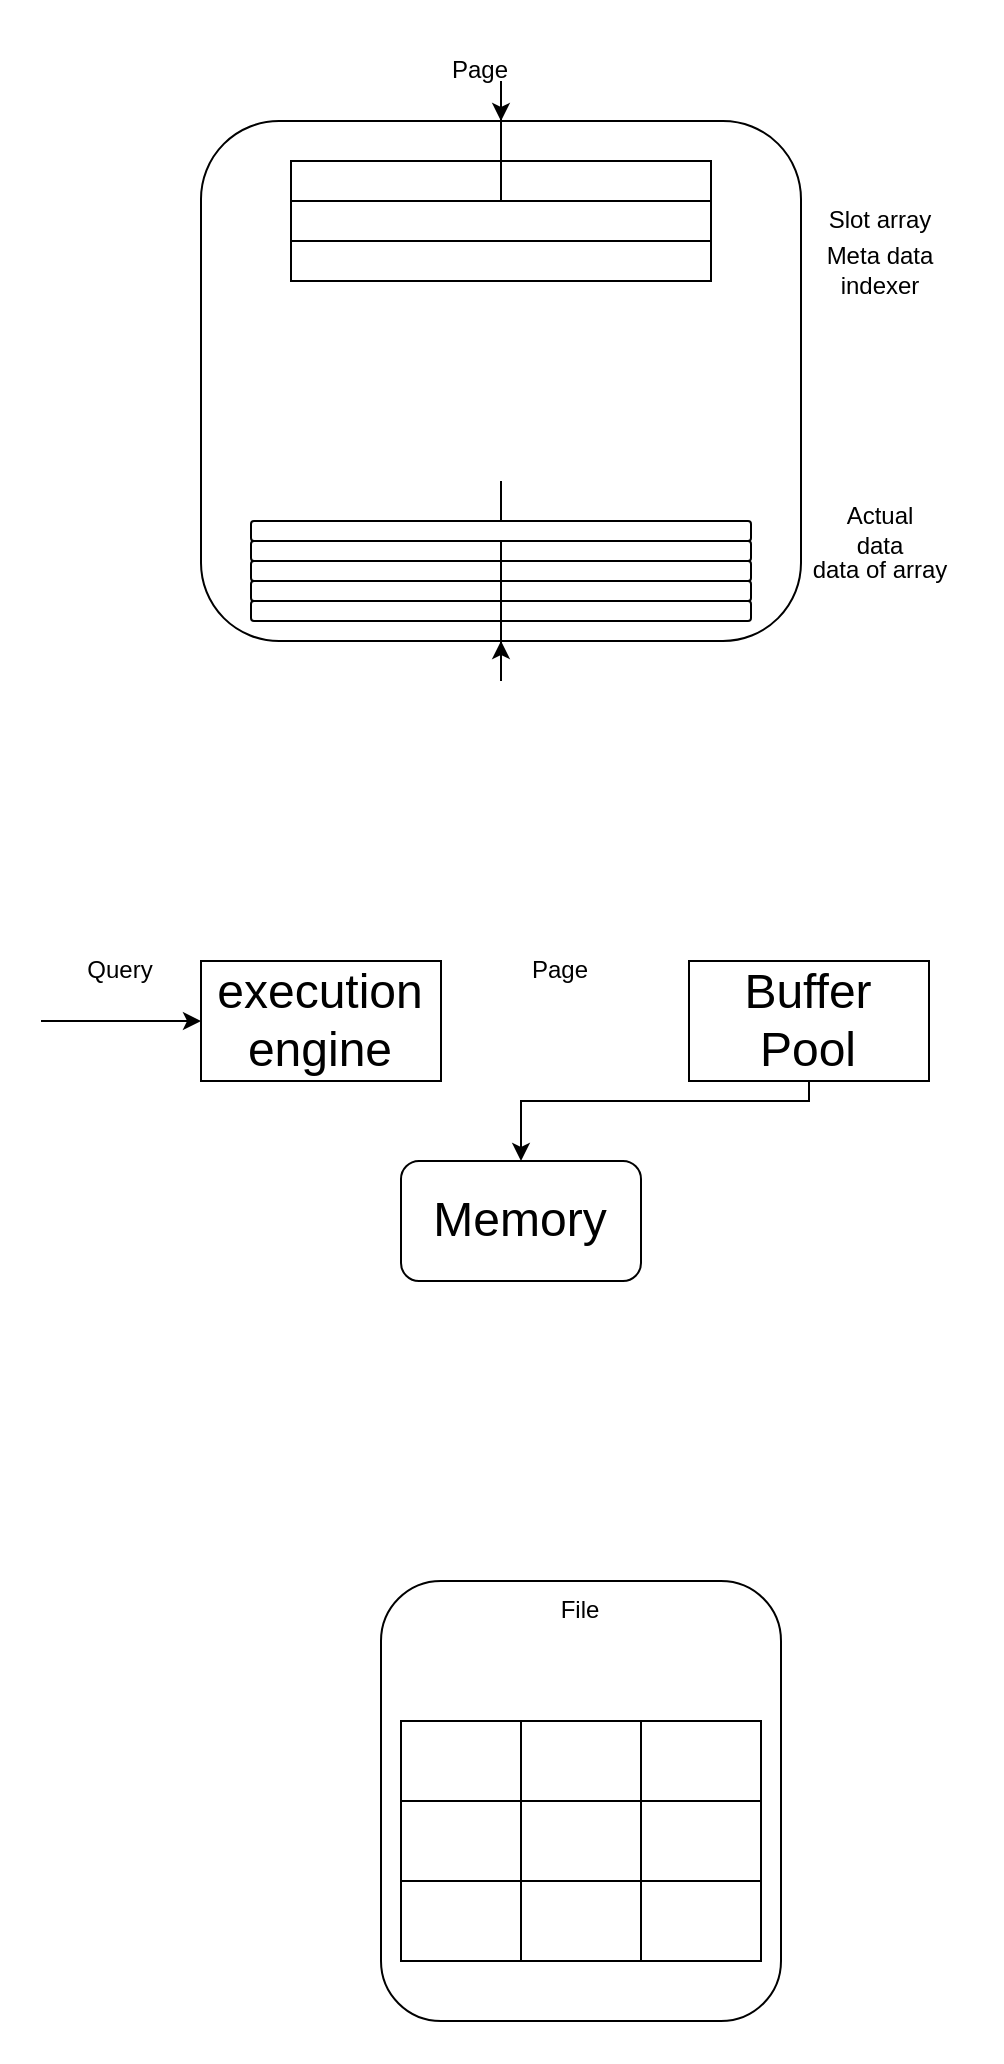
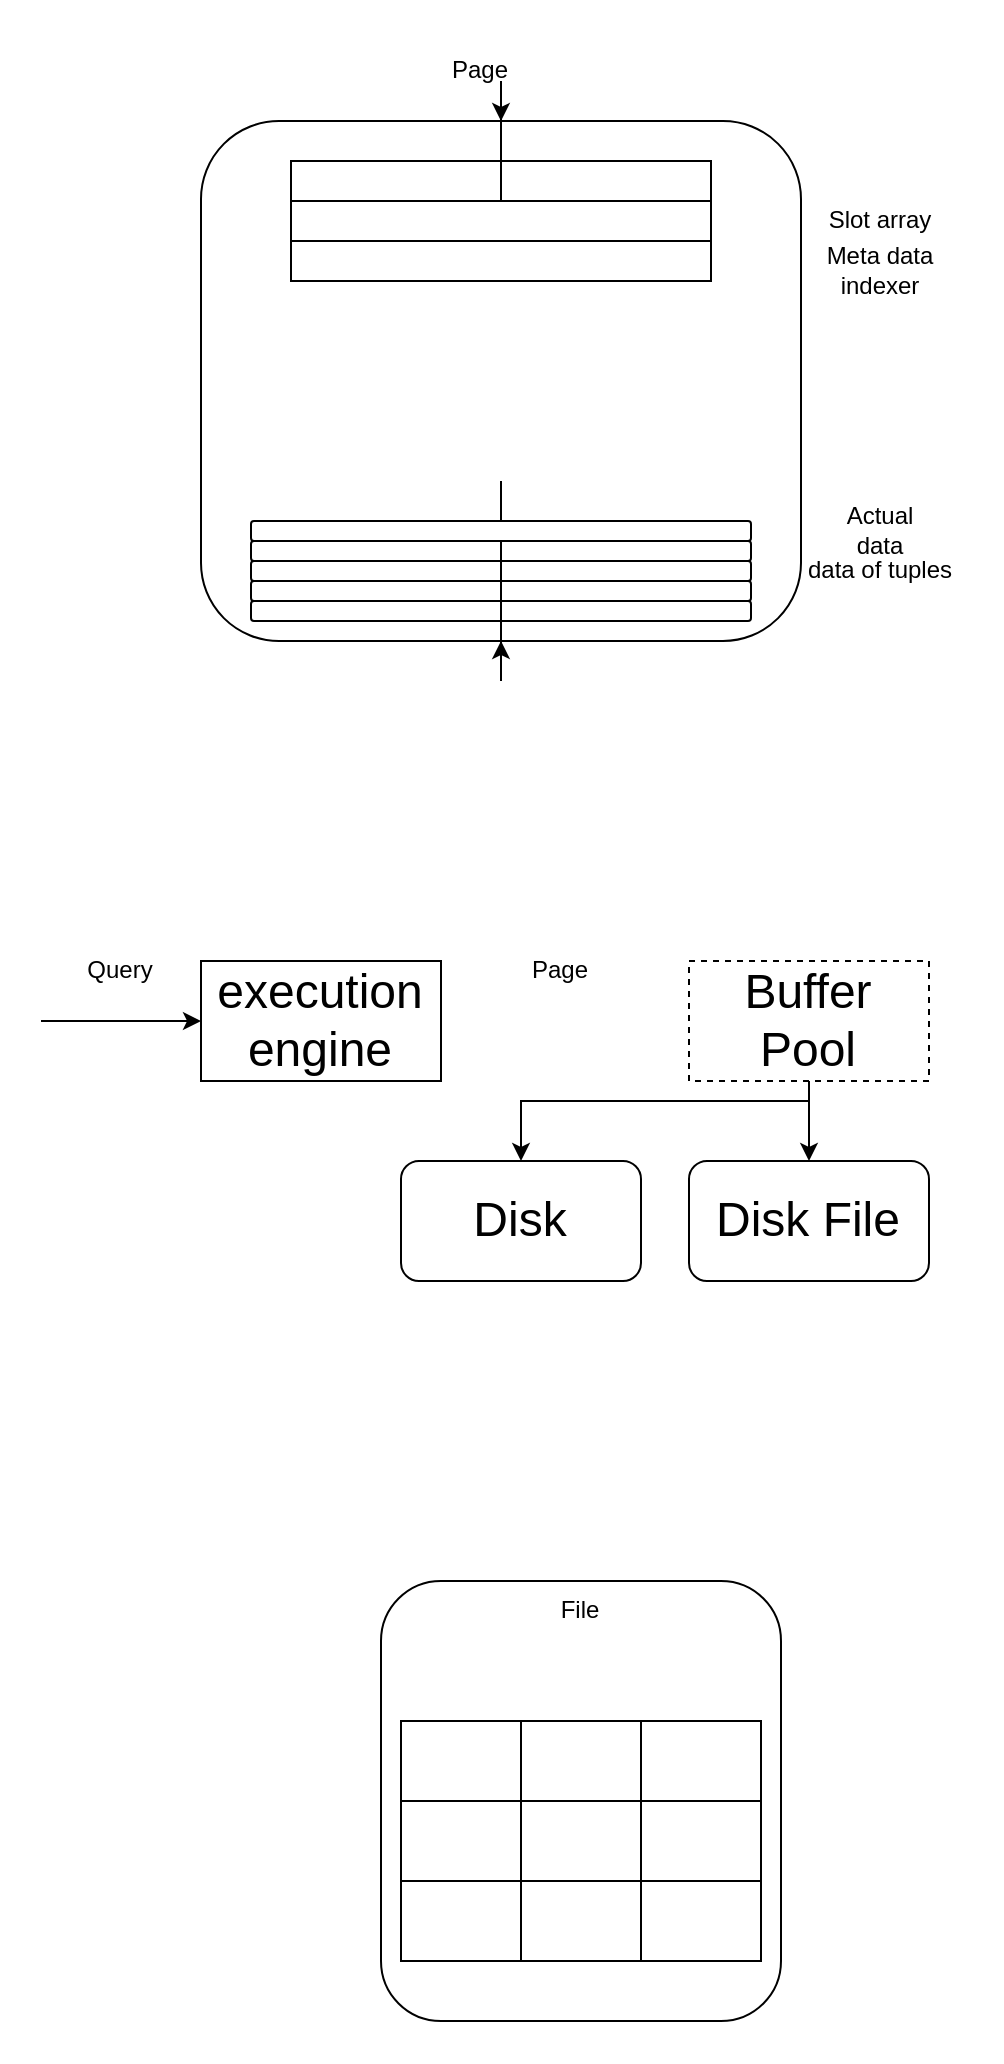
node "data of array": label "data of array" -> "data of tuples"
node "Buffer Pool": style solid -> dashed
edge "Buffer Pool" -> "Disk File": added
node "Memory": label "Memory" -> "Disk"
node "Disk File": added
